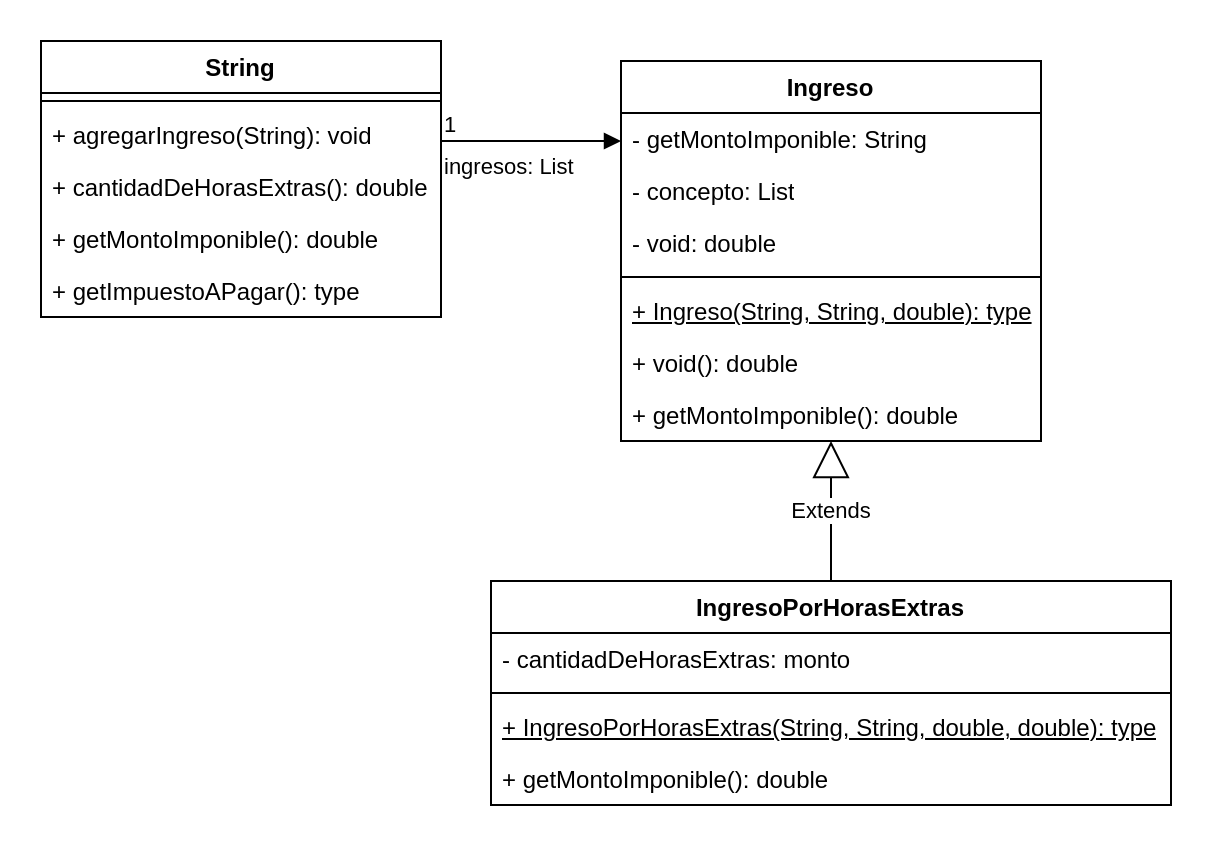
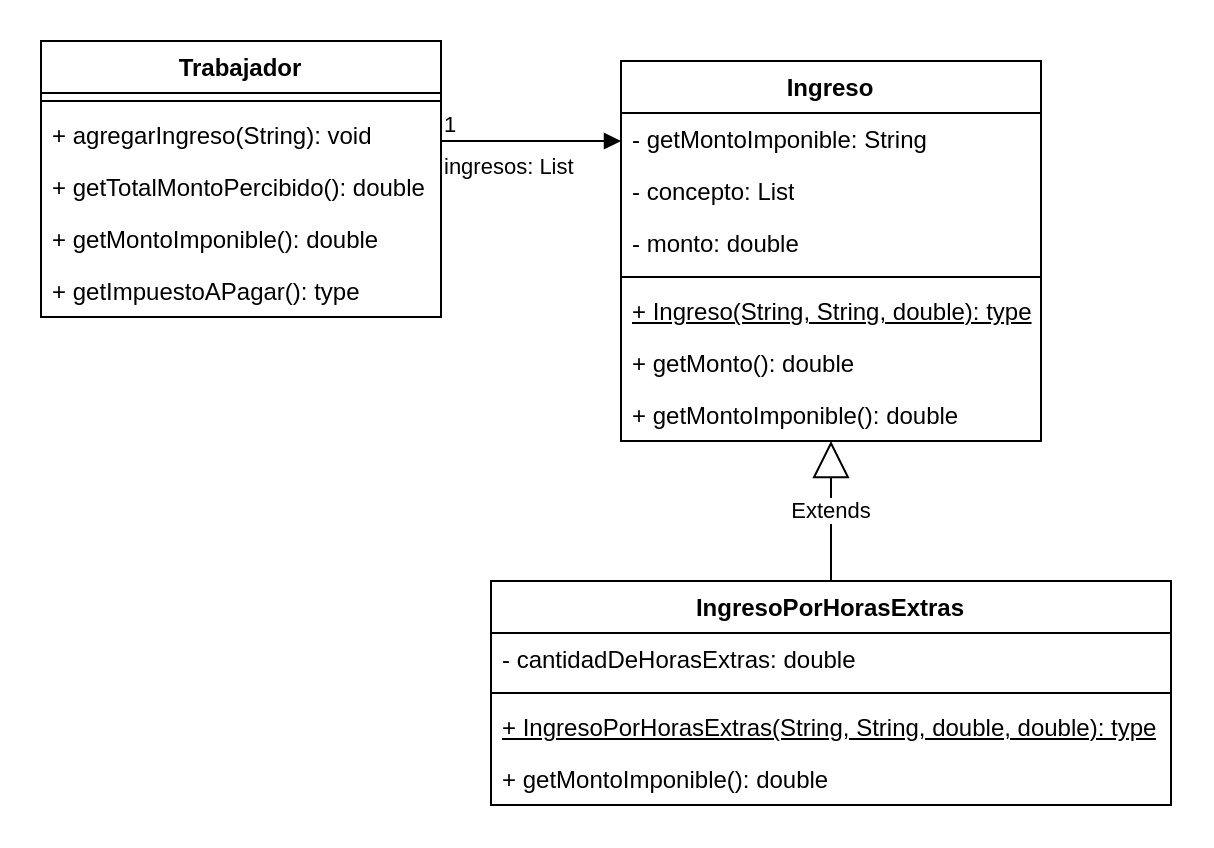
node "String": label "String" -> "Trabajador"
node "+ cantidadDeHorasExtras(): double": label "+ cantidadDeHorasExtras(): double" -> "+ getTotalMontoPercibido(): double"
node "- void: double": label "- void: double" -> "- monto: double"
node "+ void(): double": label "+ void(): double" -> "+ getMonto(): double"
node "- cantidadDeHorasExtras: monto": label "- cantidadDeHorasExtras: monto" -> "- cantidadDeHorasExtras: double"
